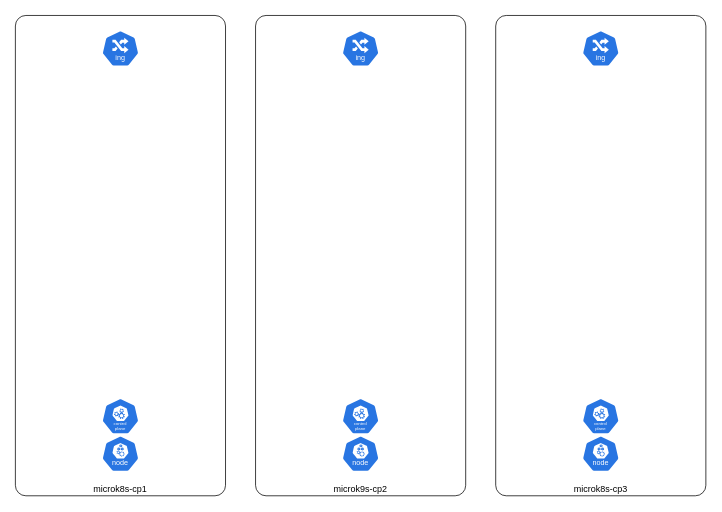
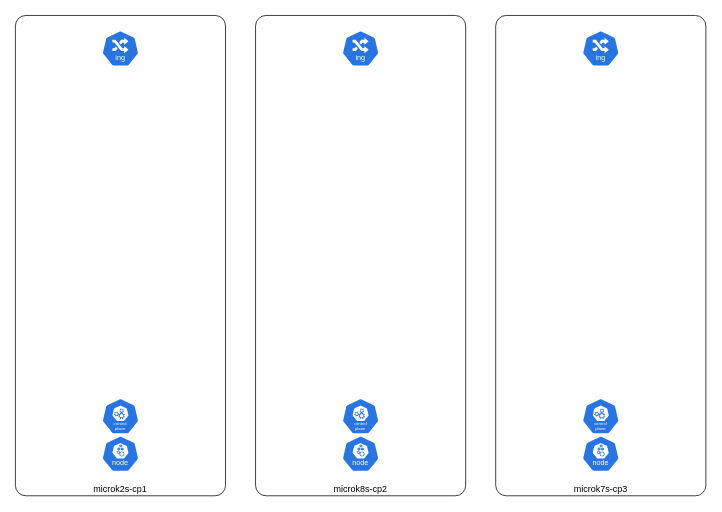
node "microk8s-cp1": label "microk8s-cp1" -> "microk2s-cp1"
node "microk9s-cp2": label "microk9s-cp2" -> "microk8s-cp2"
node "microk8s-cp3": label "microk8s-cp3" -> "microk7s-cp3"
